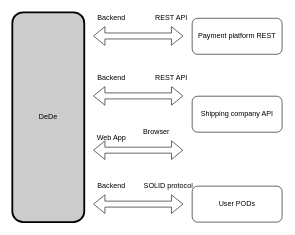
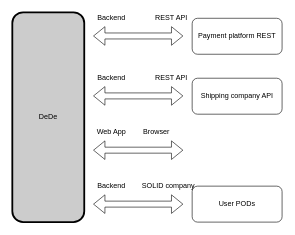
node "Shipping company API": moved (237, 114) -> (237, 96)
node "Web App": moved (111, 138) -> (111, 132)
node "SOLID protocol": label "SOLID protocol" -> "SOLID company"
